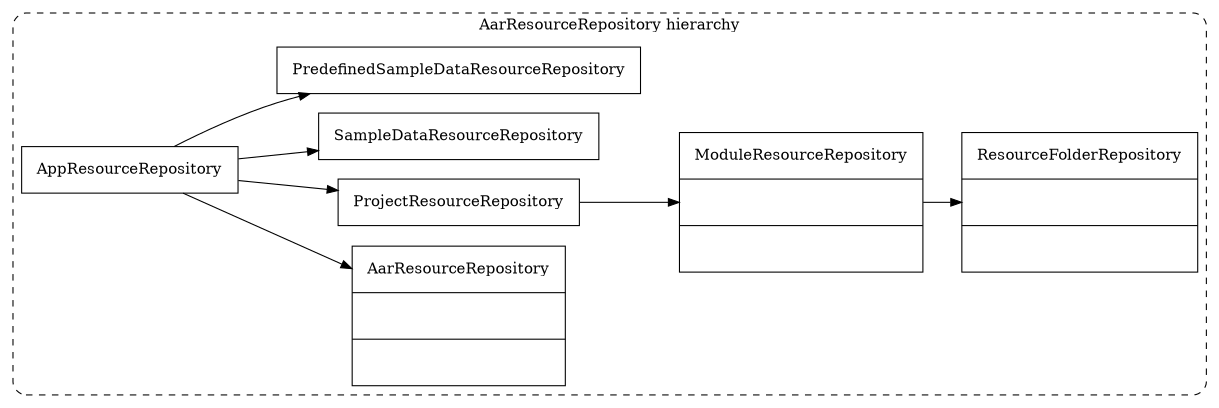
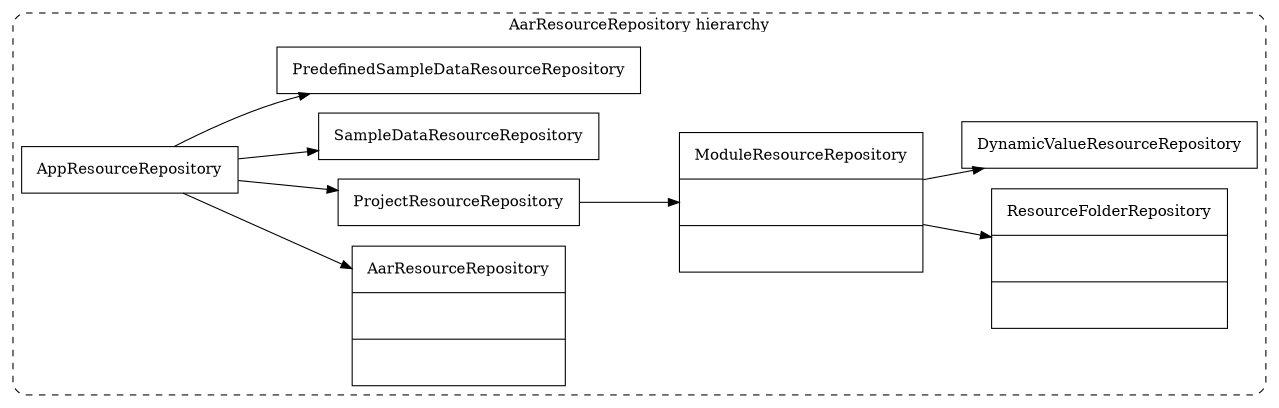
node "DynamicValueResourceRepository": added
